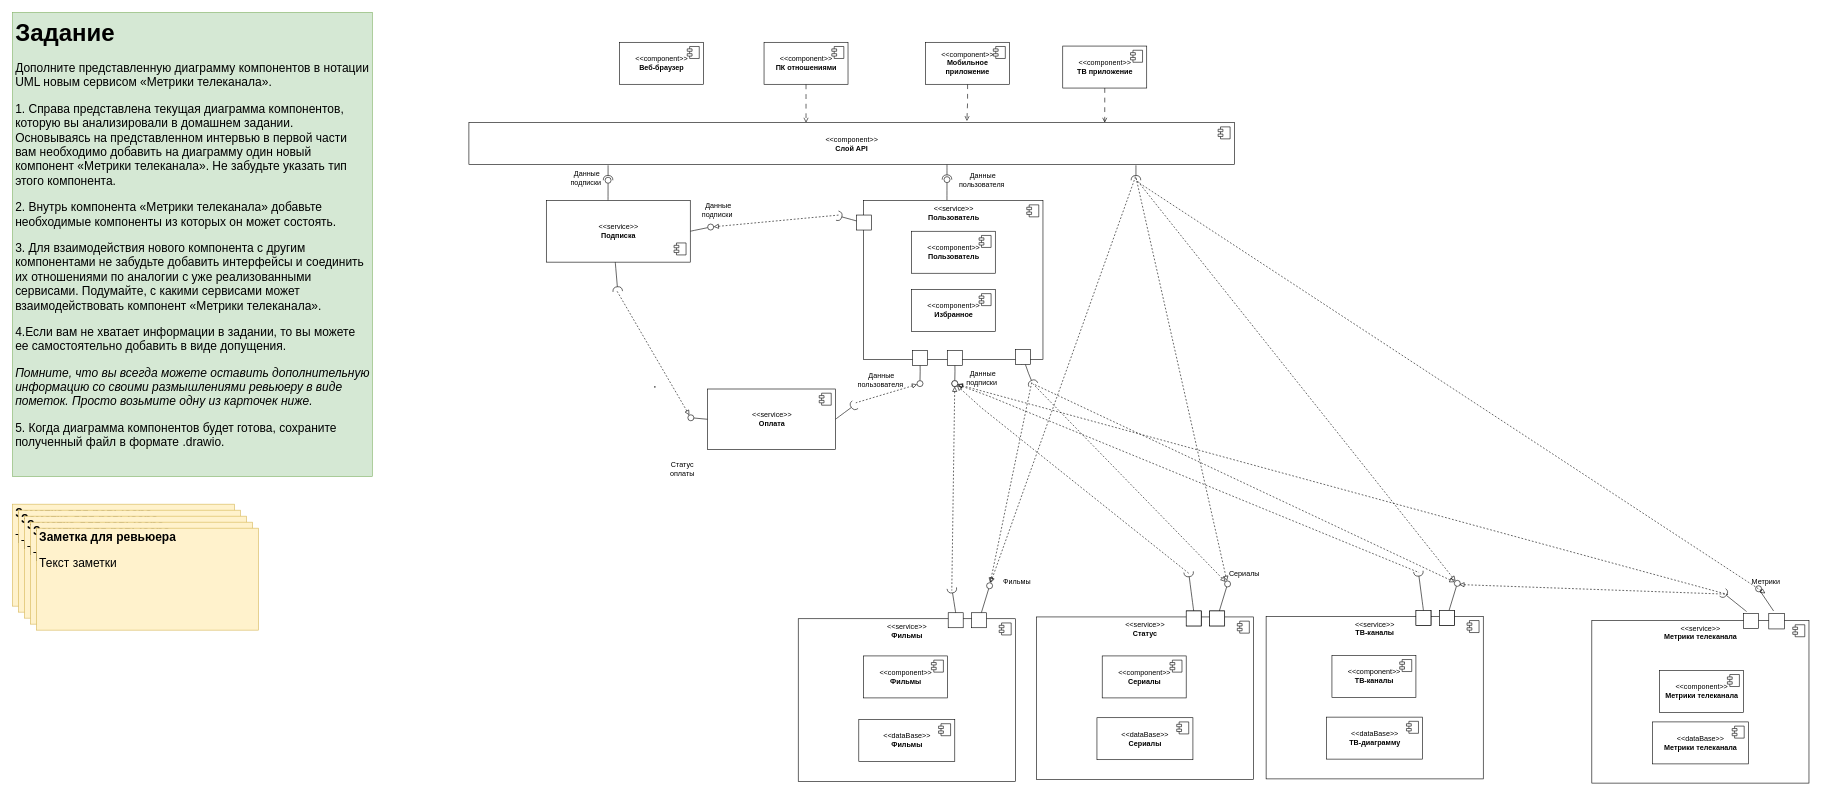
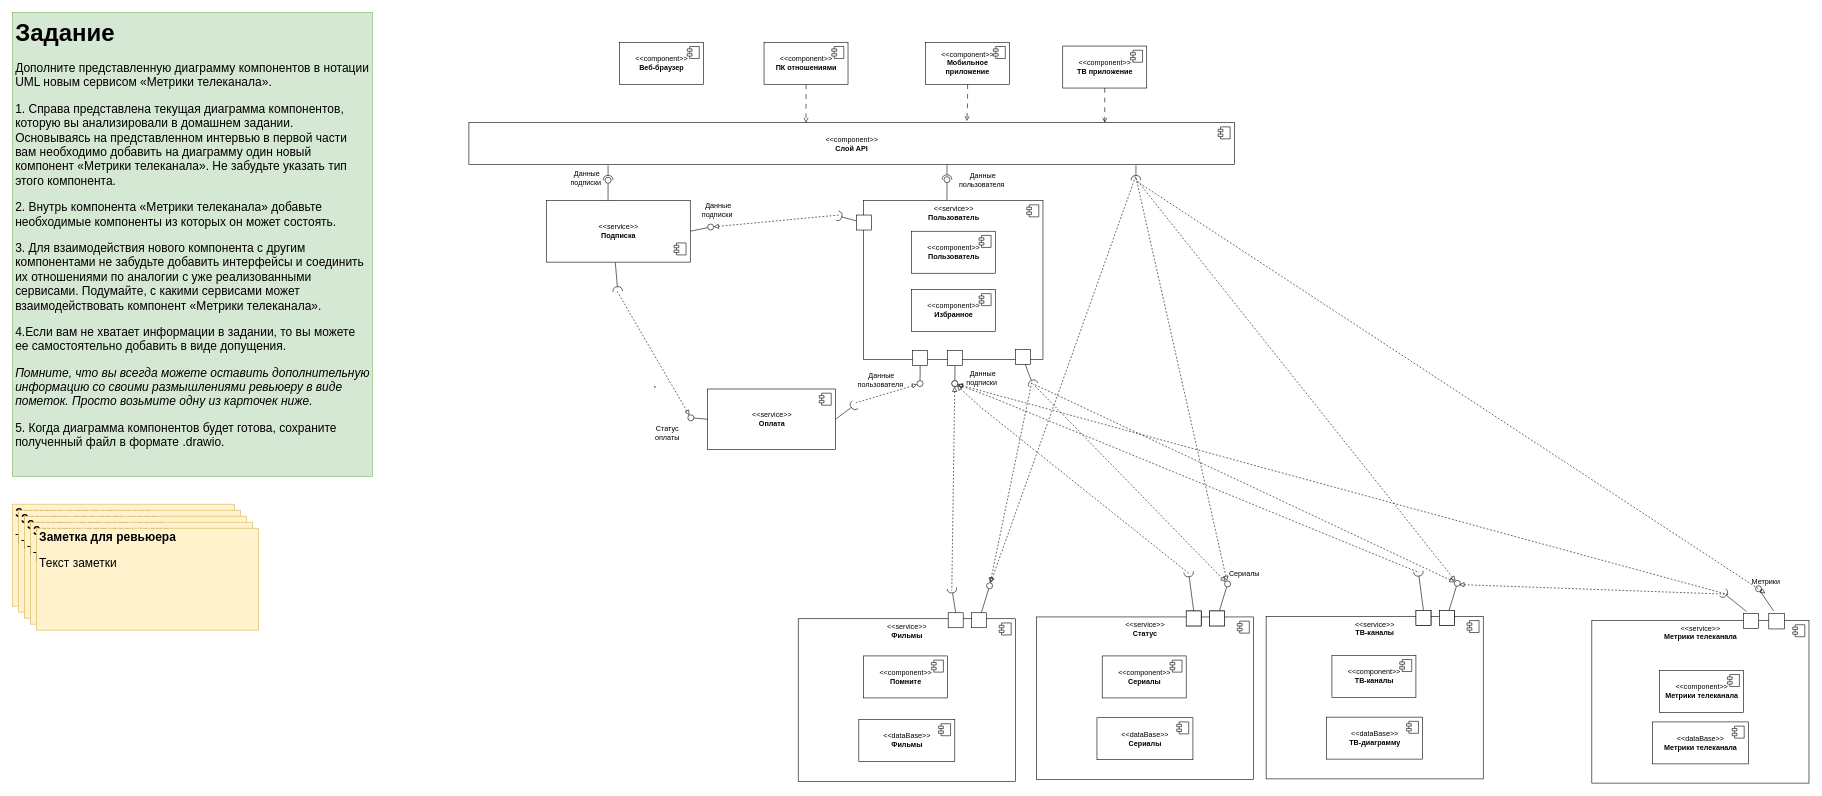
node "Статус оплаты": moved (683, 469) -> (668, 433)
node "Фильмы": removed
node "<<component>> Фильмы": label "<<component>> Фильмы" -> "<<component>> Помните"
